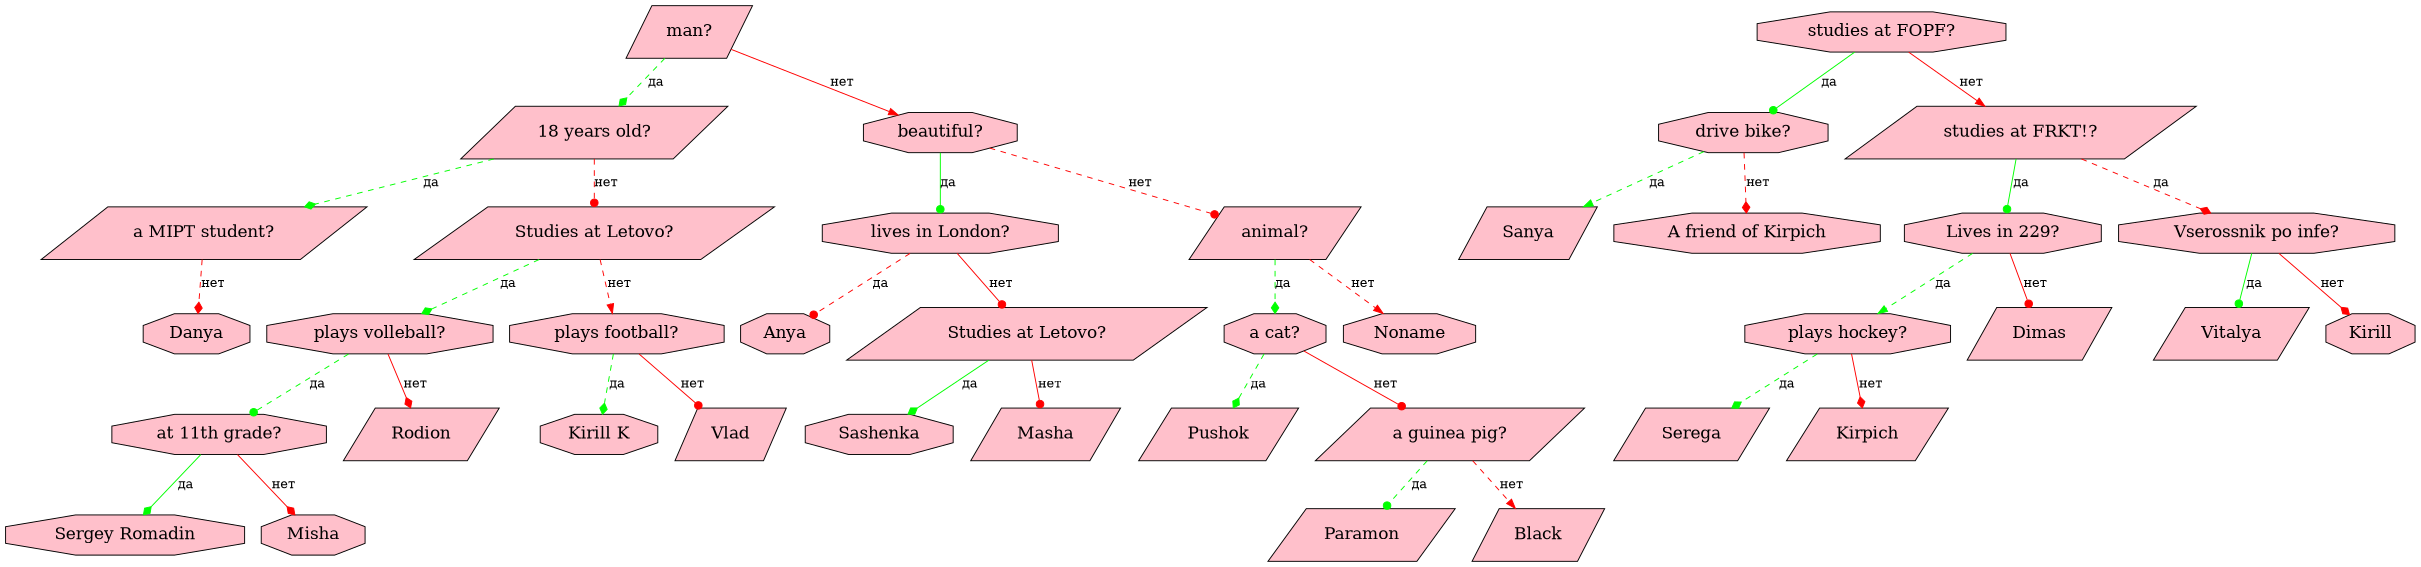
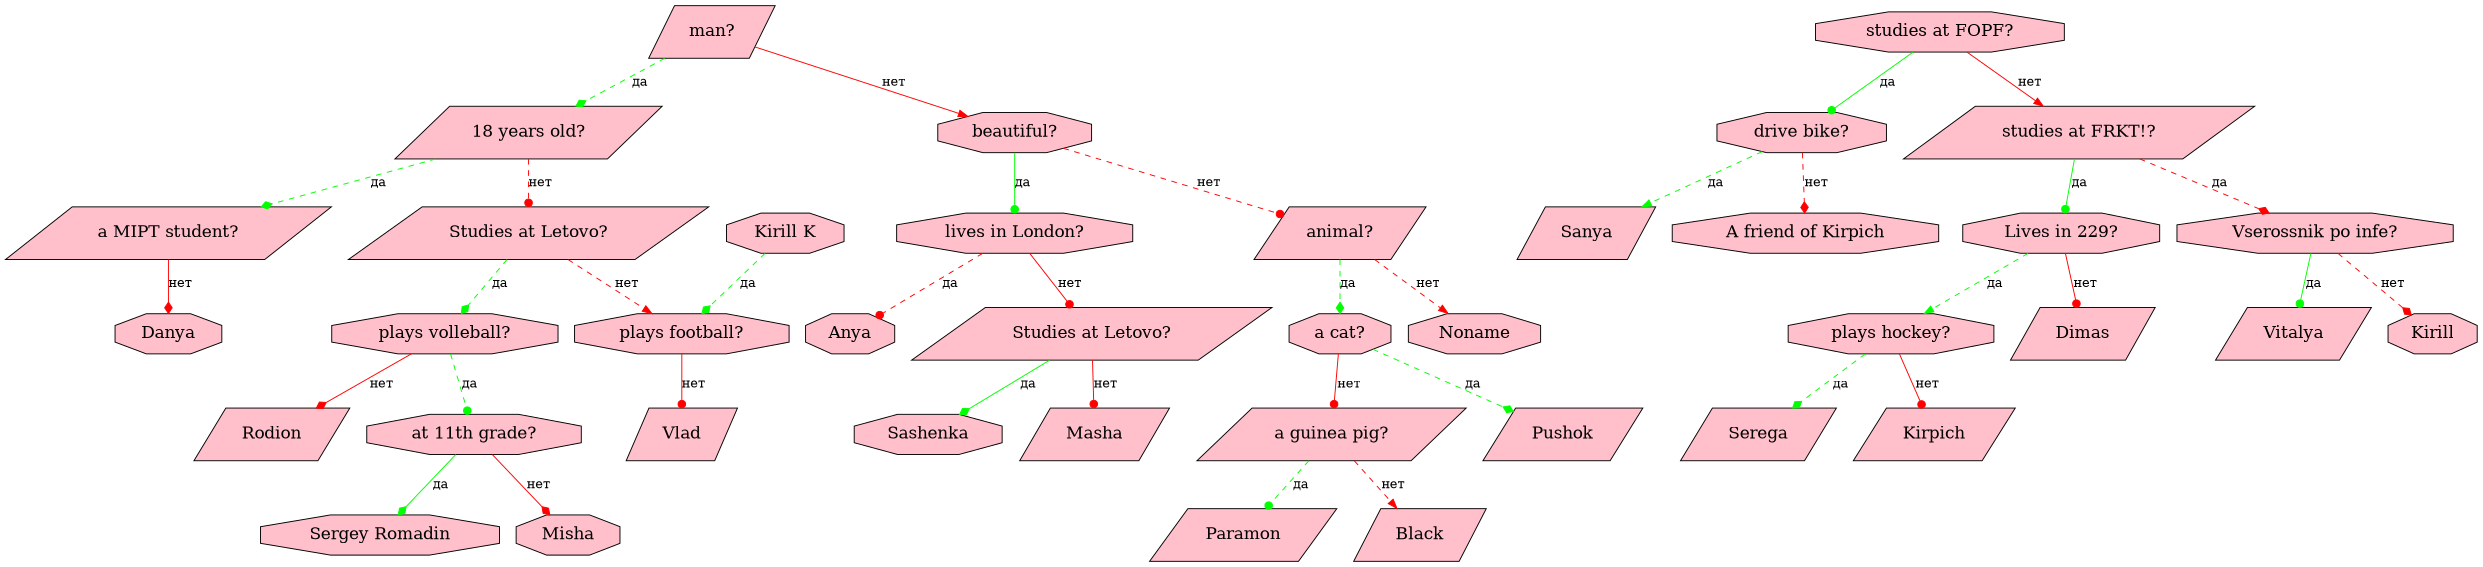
edge "Vserossnik po infe?" -> "Kirill": style solid -> dashed
edge "a MIPT student?" -> "Danya": style dashed -> solid
edge "plays hockey?" -> "Kirpich": arrowhead diamond -> dot
edge "plays football?" -> "Kirill K": reversed
